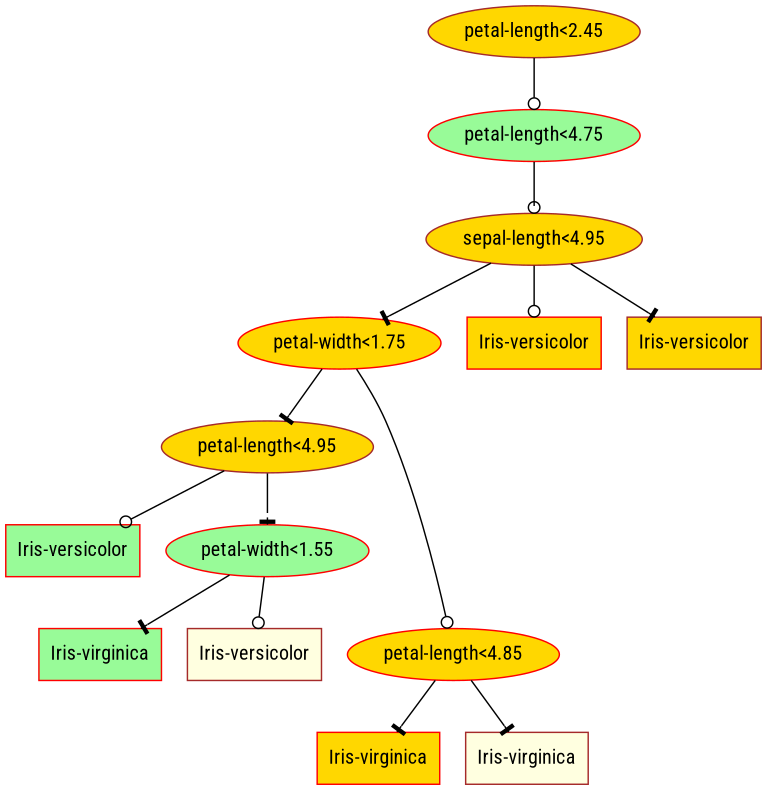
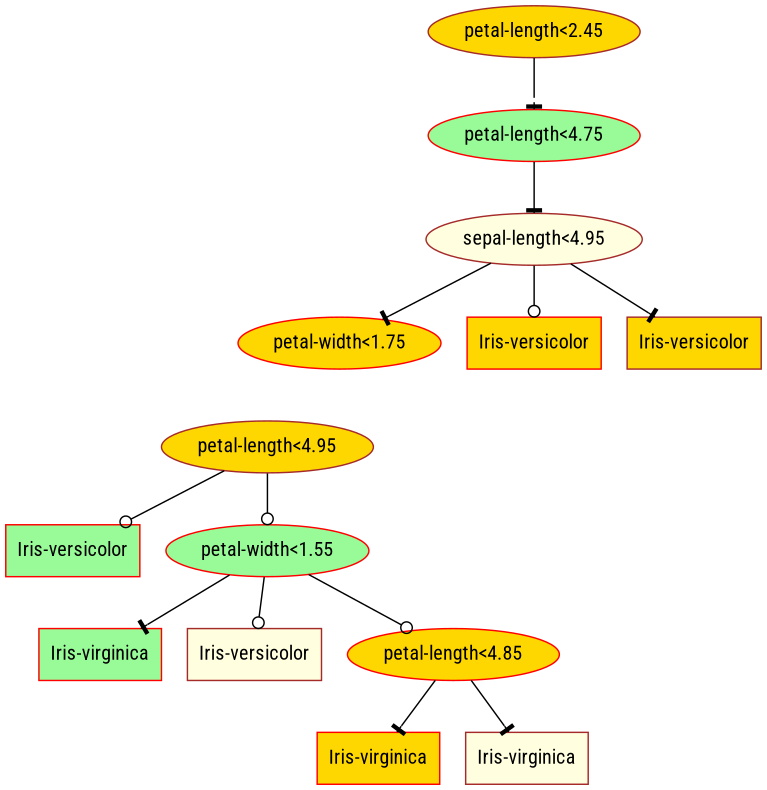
edge "petal-length<2.45" -> "petal-length<4.75": arrowhead odot -> tee
edge "petal-length<4.75" -> "sepal-length<4.95": arrowhead odot -> tee
node "sepal-length<4.95": fillcolor gold -> lightyellow
edge "petal-width<1.75" -> "petal-length<4.95": removed
edge "petal-width<1.75" -> "petal-length<4.85": now "petal-width<1.55" -> "petal-length<4.85"
edge "petal-length<4.95" -> "petal-width<1.55": arrowhead tee -> odot
